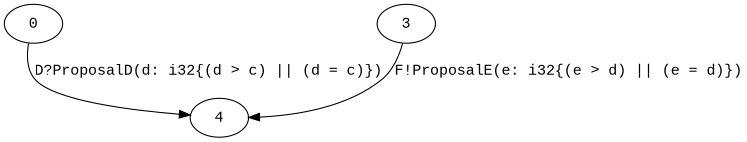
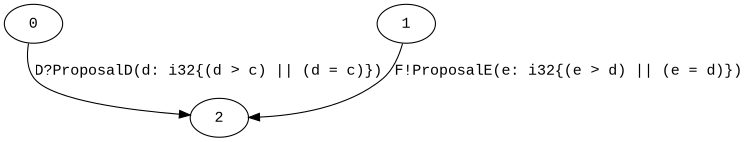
node "3": label "3" -> "1"
node "4": label "4" -> "2"
